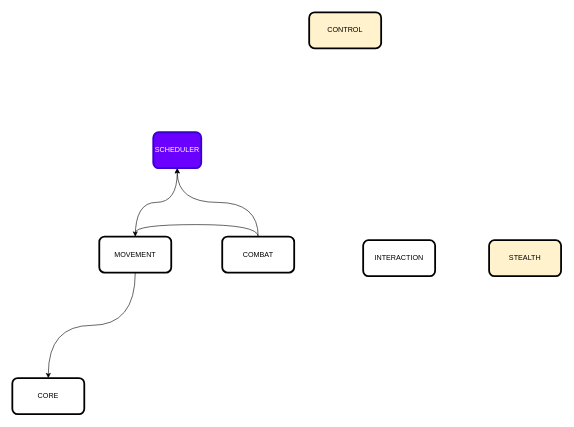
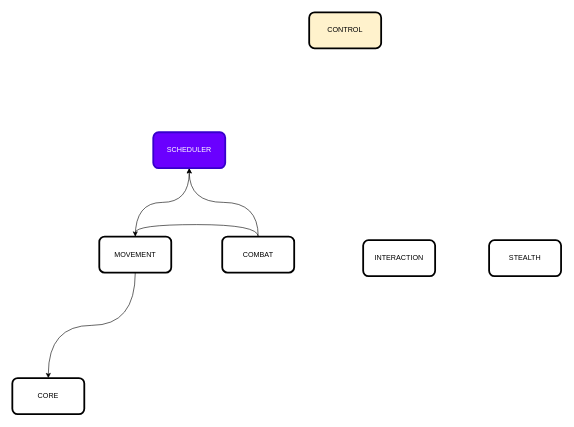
node "SCHEDULER": size 48x36 -> 72x36
node "STEALTH": fillcolor #fff2cc -> #ffffff
